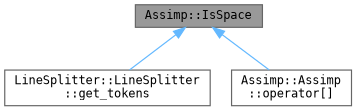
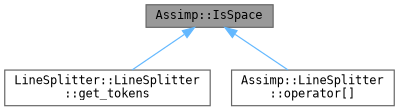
node "Assimp::Assimp ::operator[]": label "Assimp::Assimp ::operator[]" -> "Assimp::LineSplitter ::operator[]"
